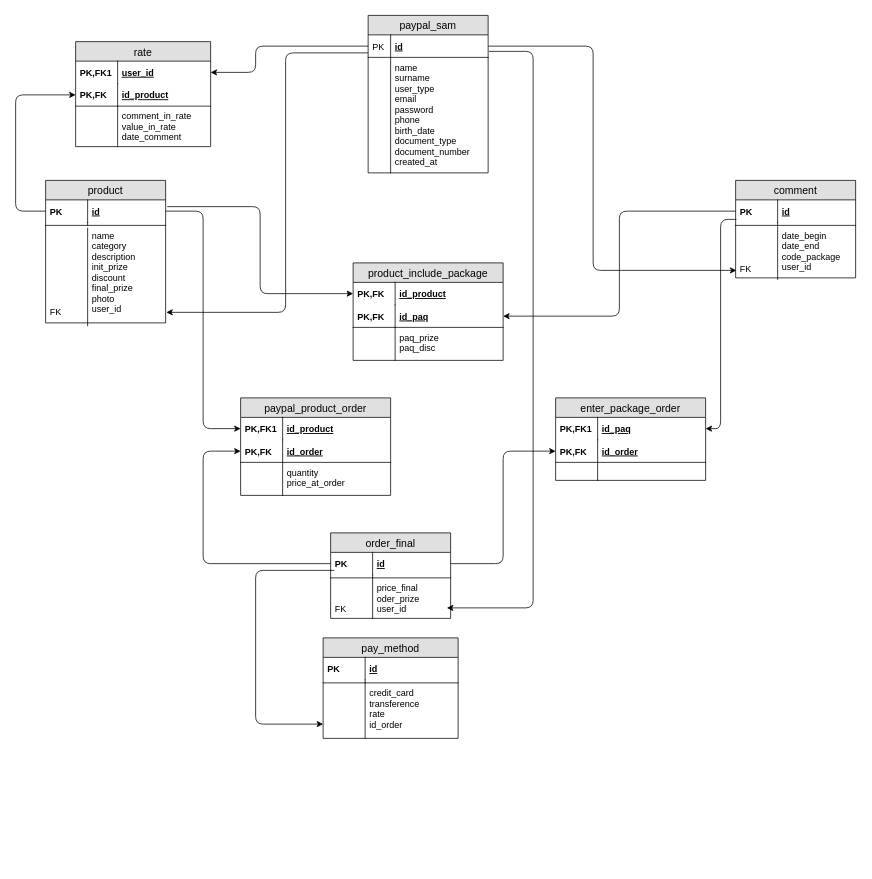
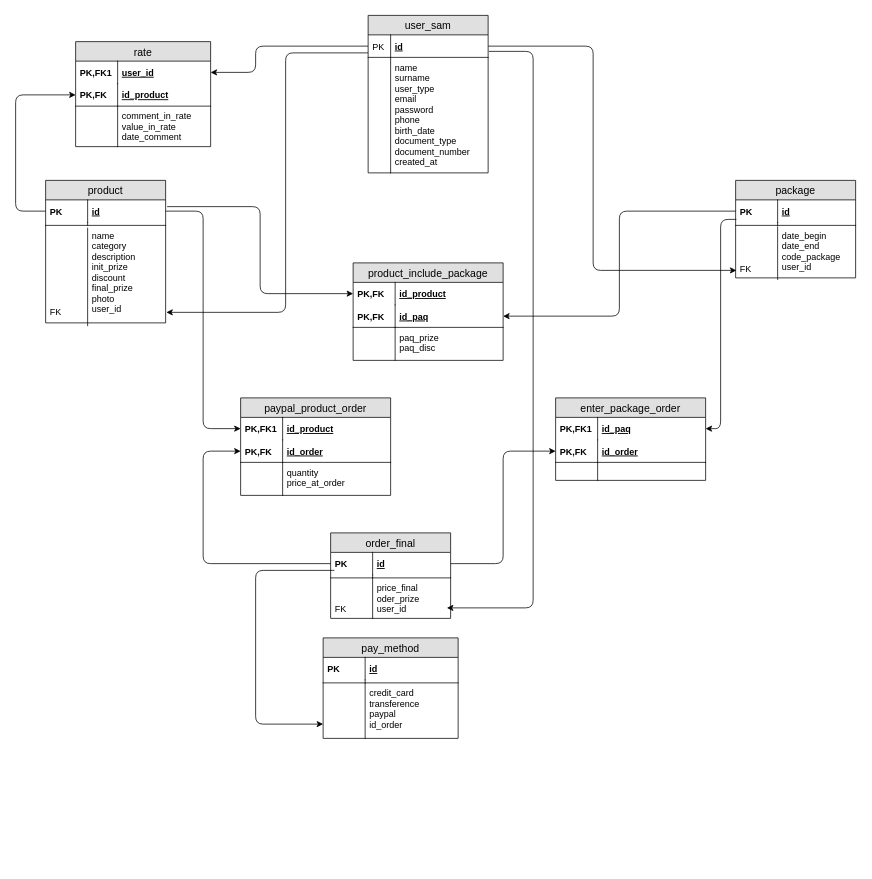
node "paypal_sam": label "paypal_sam" -> "user_sam"
node "comment": label "comment" -> "package"
node "credit_card transference rate id_order": label "credit_card transference rate id_order" -> "credit_card transference paypal id_order"
